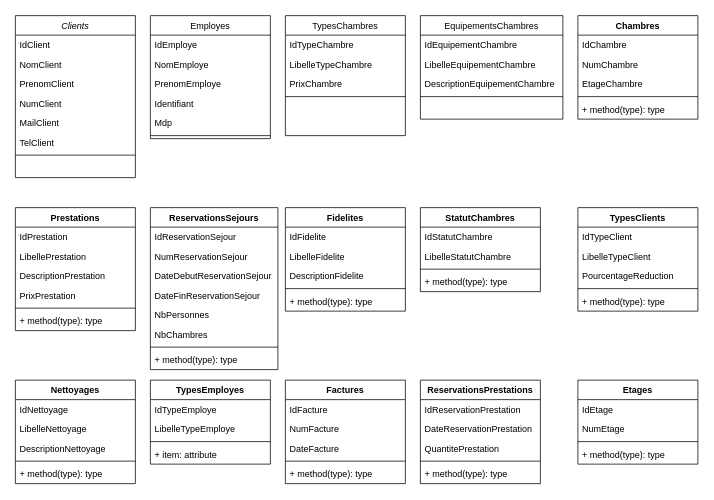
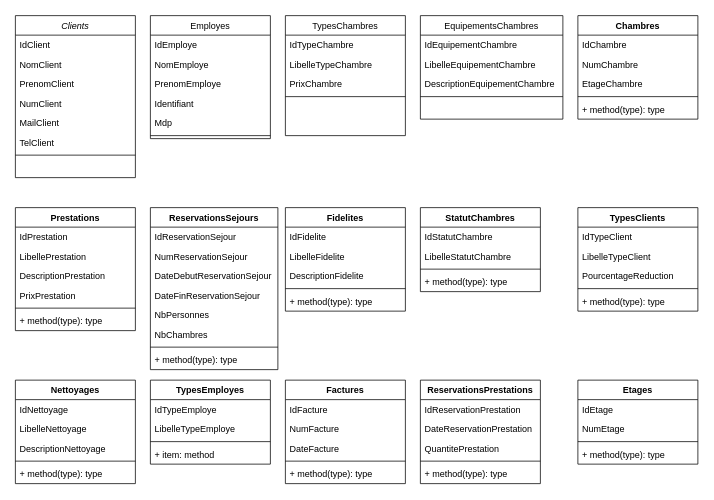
node "+ item: attribute": label "+ item: attribute" -> "+ item: method"
